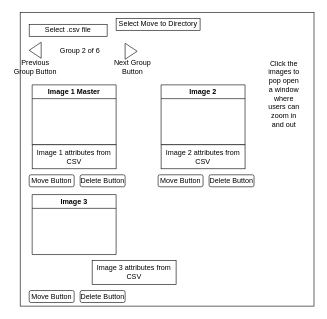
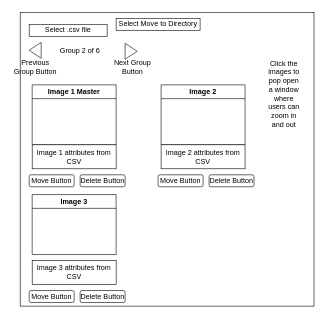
node "Image 3 attributes from CSV": moved (134, 273) -> (74, 273)
